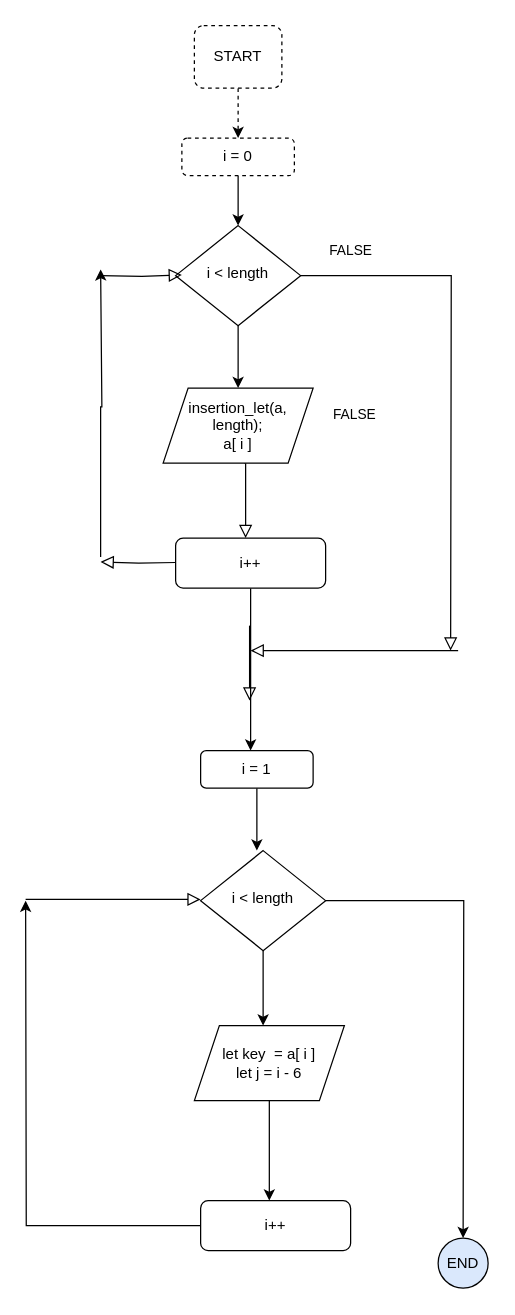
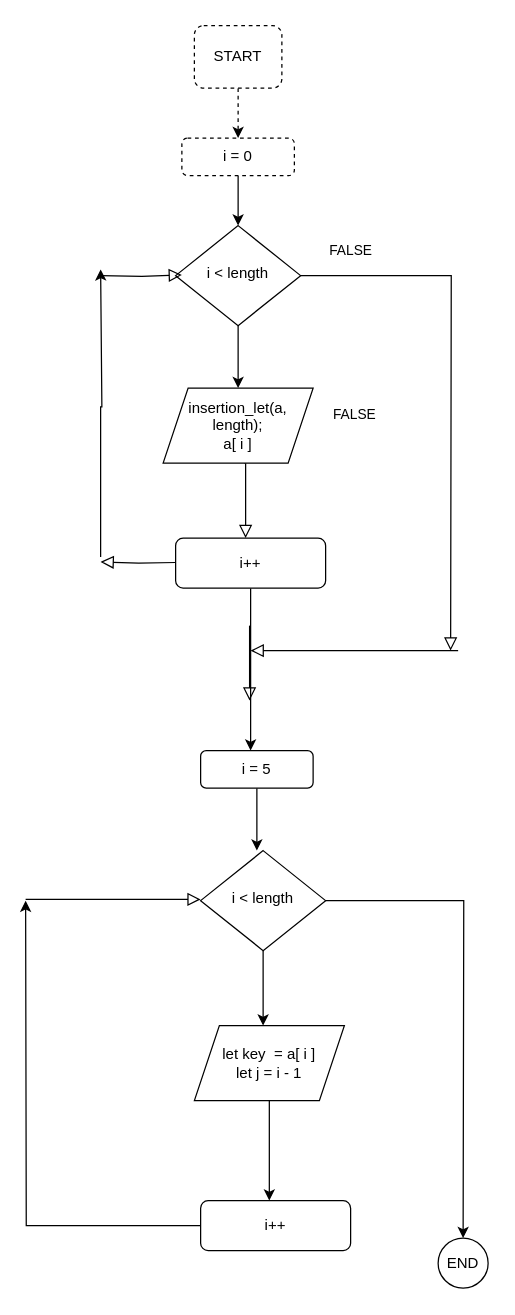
node "i = 1": label "i = 1" -> "i = 5"
node "let key = a[ i ] let j = i - 6": label "let key = a[ i ] let j = i - 6" -> "let key = a[ i ] let j = i - 1"
node "END": fillcolor #dae8fc -> #ffffff
